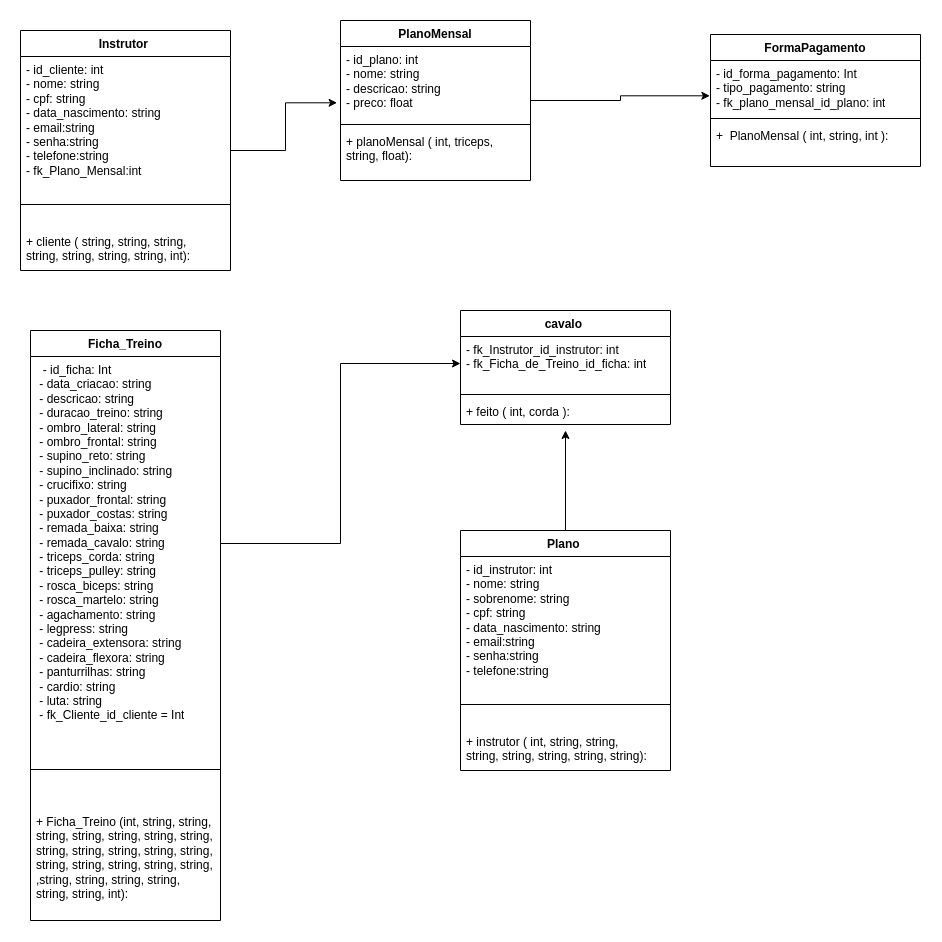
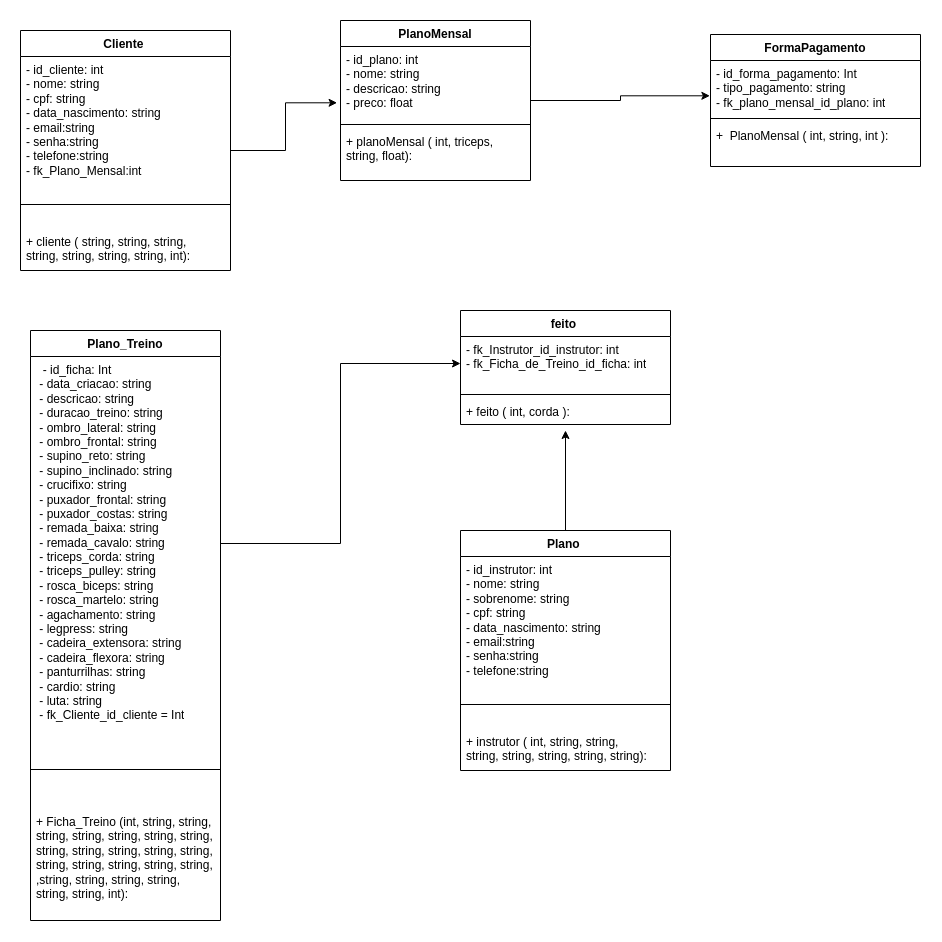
node "Instrutor": label "Instrutor" -> "Cliente"
node "cavalo": label "cavalo" -> "feito"
node "Ficha_Treino": label "Ficha_Treino" -> "Plano_Treino"
